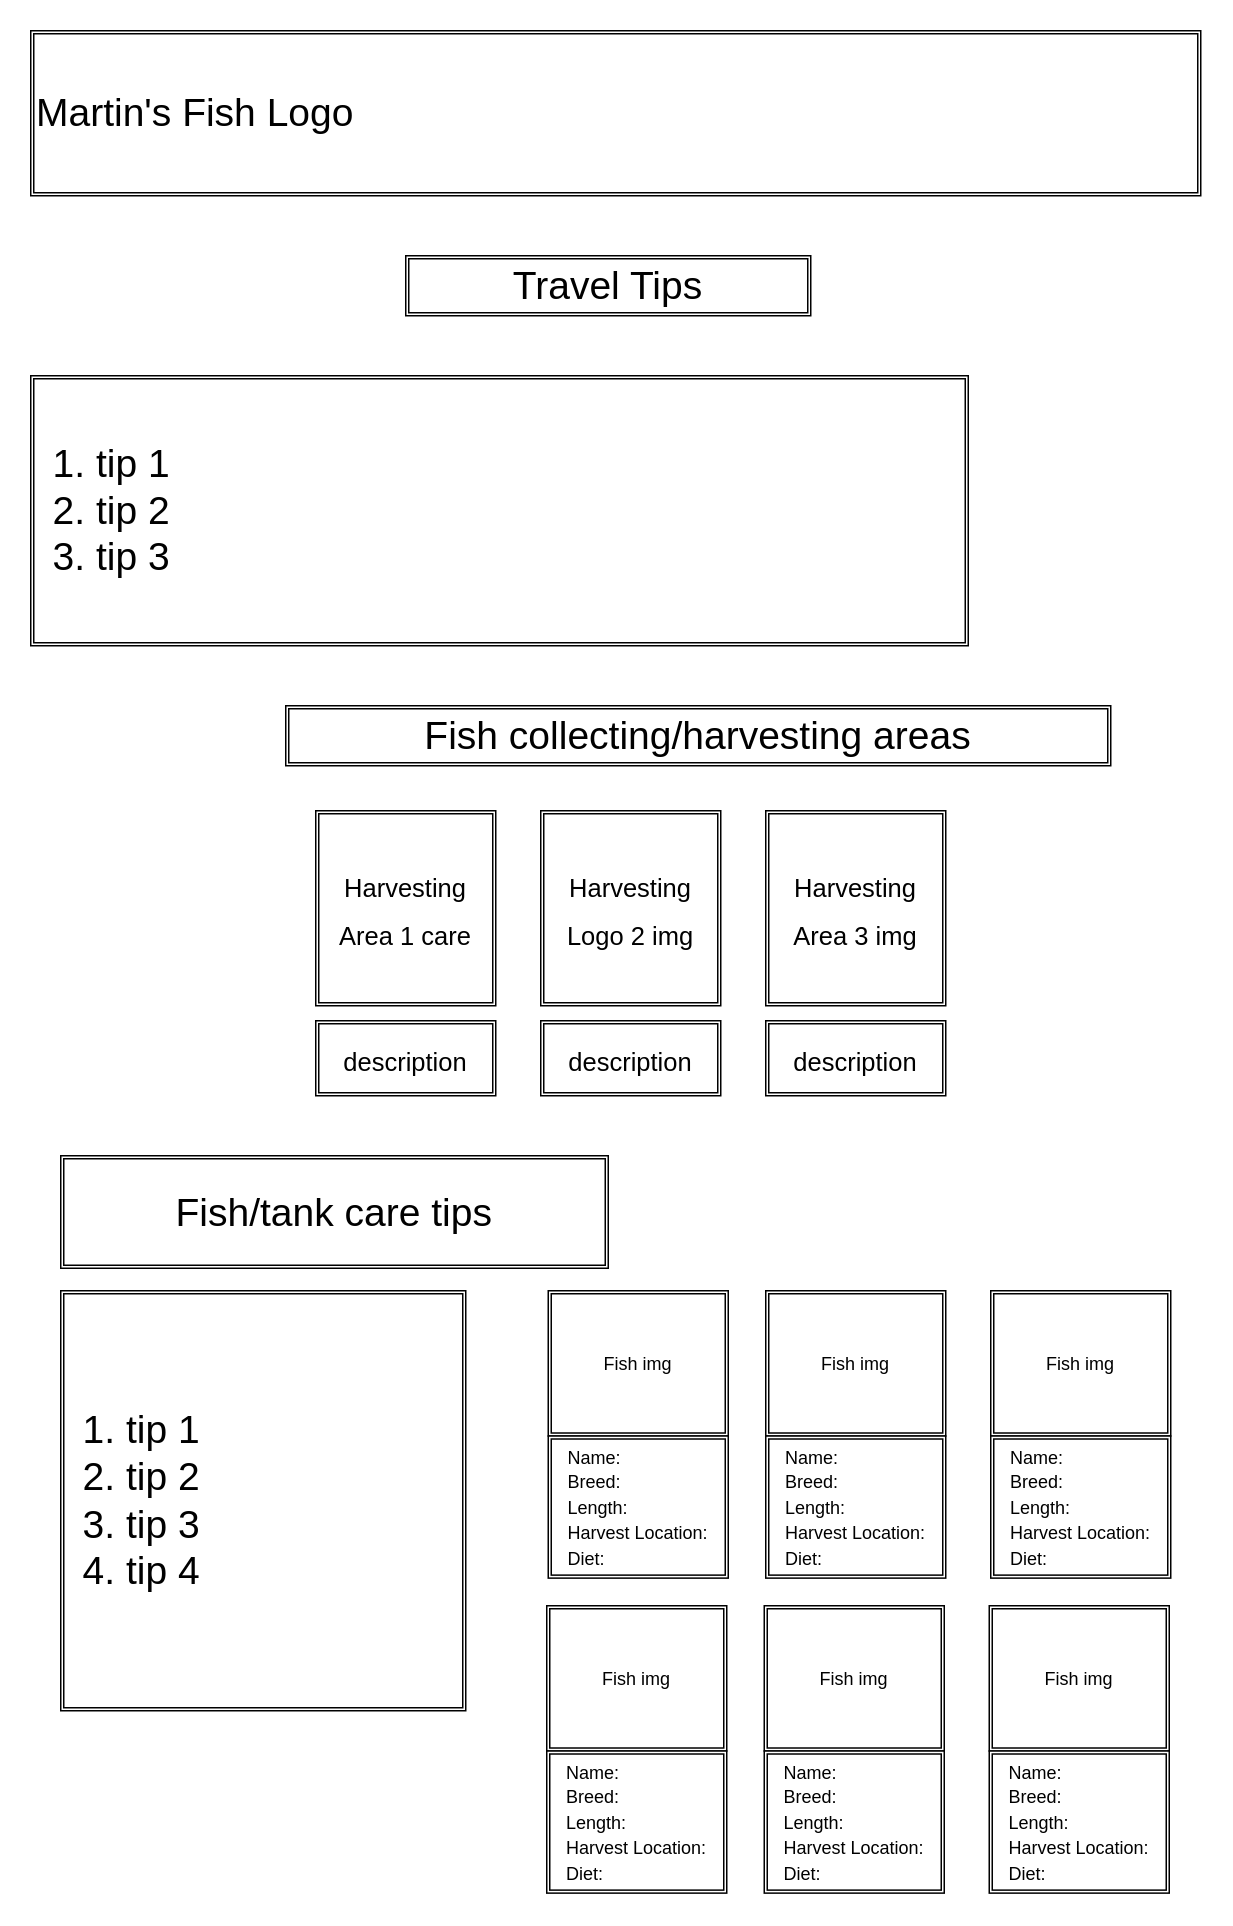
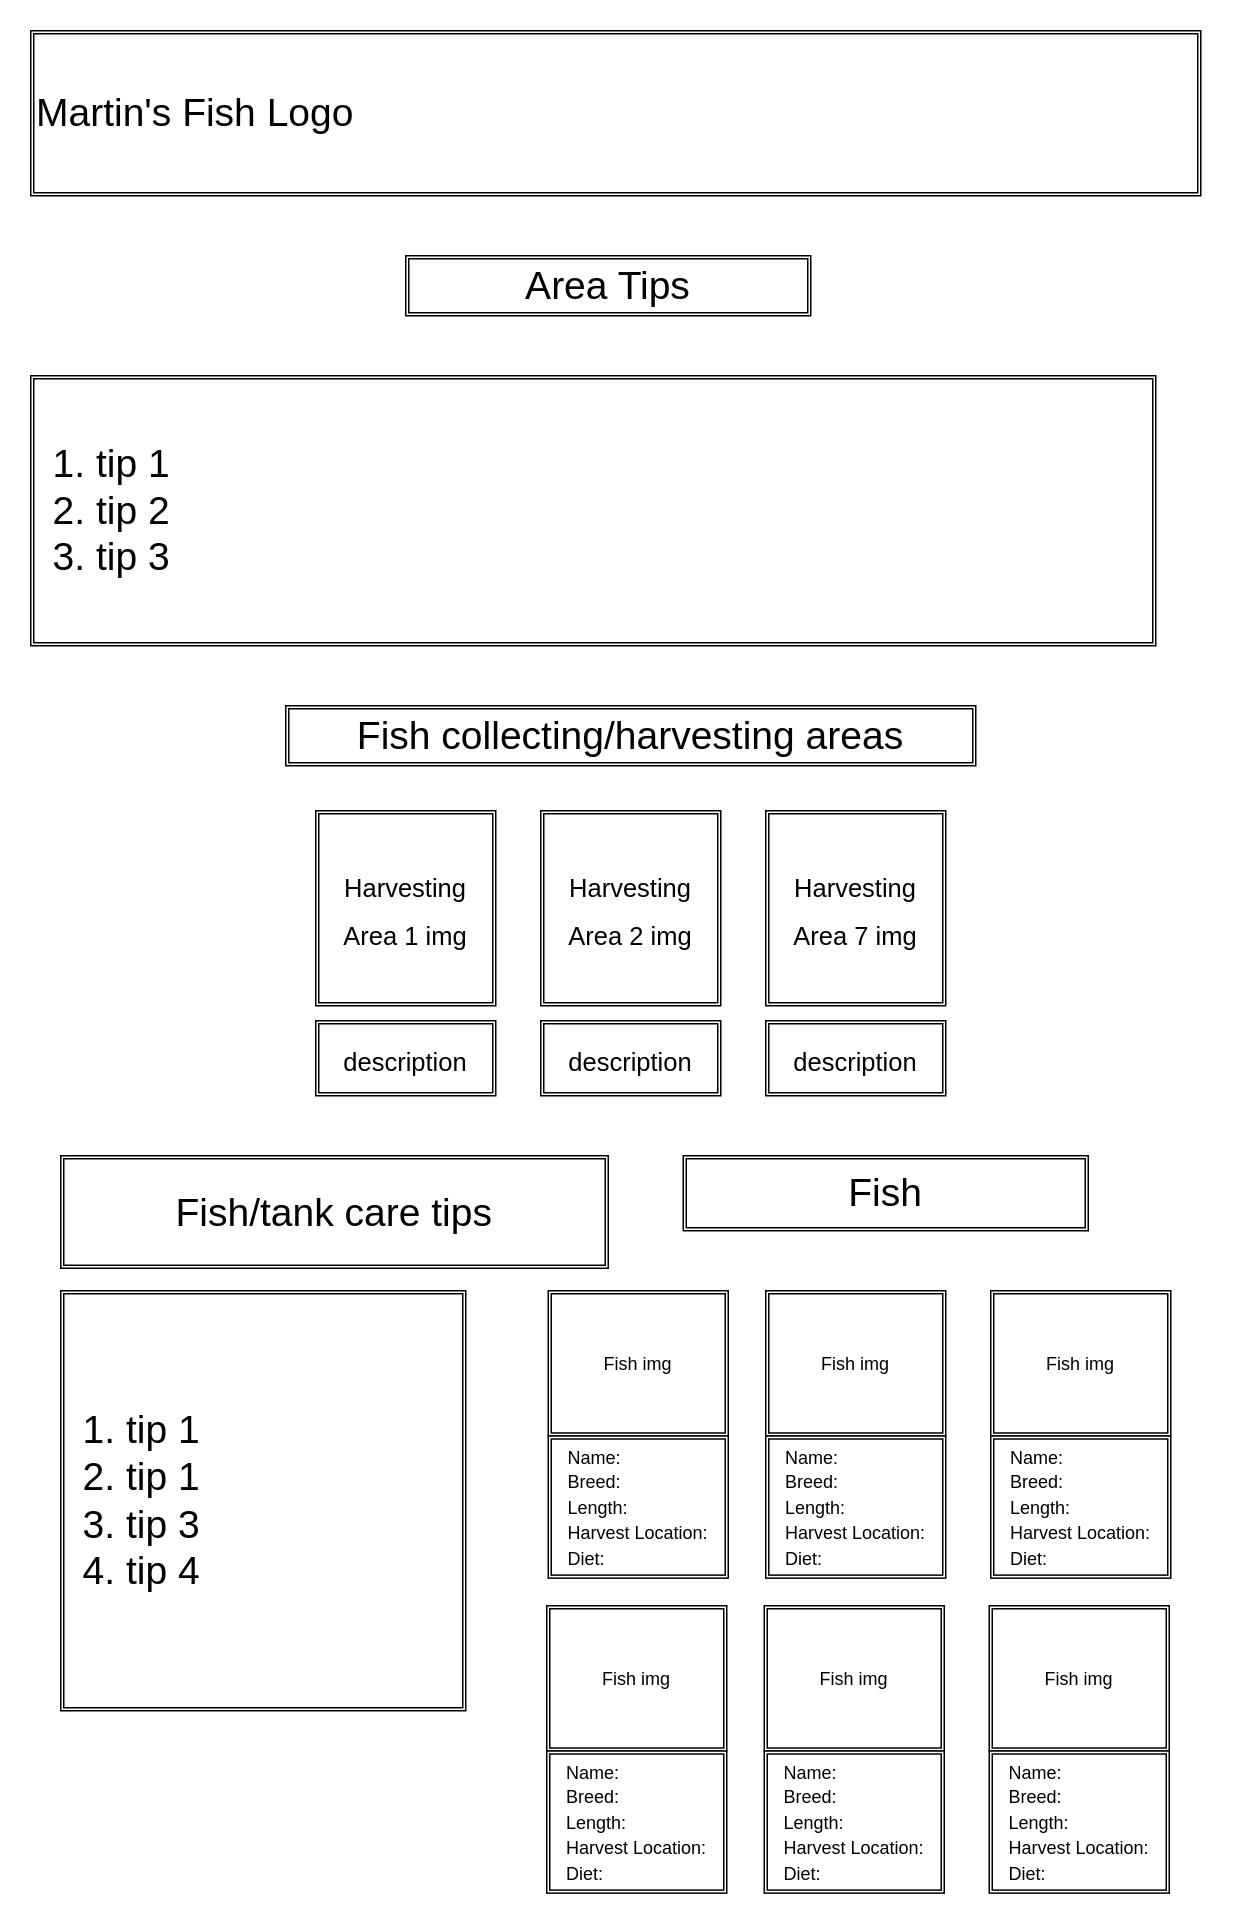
node "Travel Tips": label "Travel Tips" -> "Area Tips"
node "tip 1 tip 2 tip 3": size 938x270 -> 1125x270
node "Fish collecting/harvesting areas": size 825x60 -> 690x60
node "Harvesting Area 1 care": label "Harvesting Area 1 care" -> "Harvesting Area 1 img"
node "Harvesting Logo 2 img": label "Harvesting Logo 2 img" -> "Harvesting Area 2 img"
node "Harvesting Area 3 img": label "Harvesting Area 3 img" -> "Harvesting Area 7 img"
node "Fish": added
node "tip 1 tip 2 tip 3 tip 4": label "tip 1 tip 2 tip 3 tip 4" -> "tip 1 tip 1 tip 3 tip 4"
